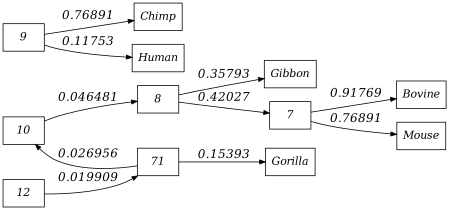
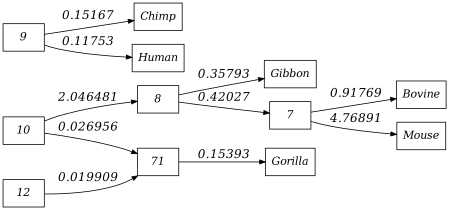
edge "9" -> "Chimp": label "0.76891" -> "0.15167"
edge "10" -> "8": label "0.046481" -> "2.046481"
edge "7" -> "Mouse": label "0.76891" -> "4.76891"
edge "71" -> "10": reversed
